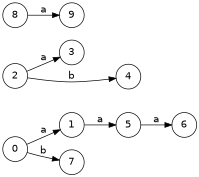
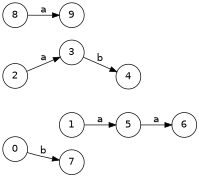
edge "2" -> "4": now "3" -> "4"
edge "0" -> "1": removed, label "a"
